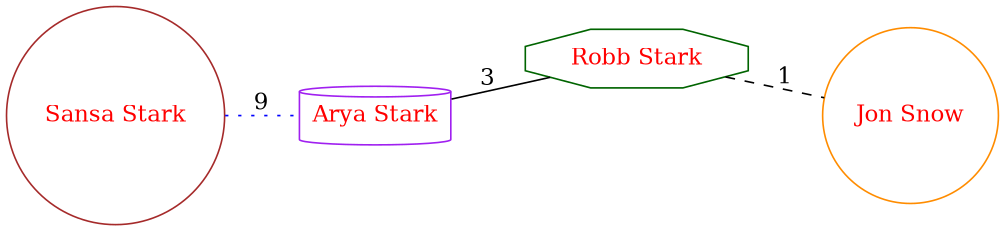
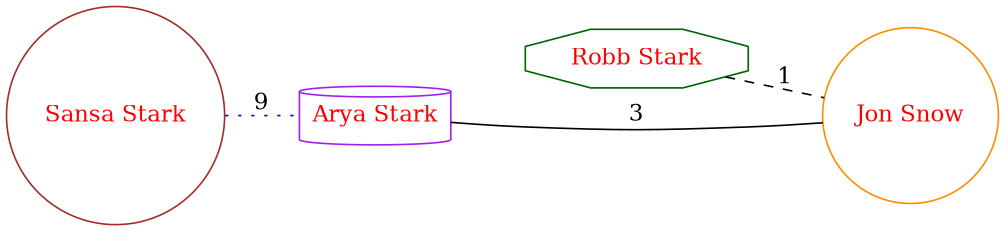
edge "Robb Stark" -- "Arya Stark": now "Jon Snow" -- "Arya Stark"
